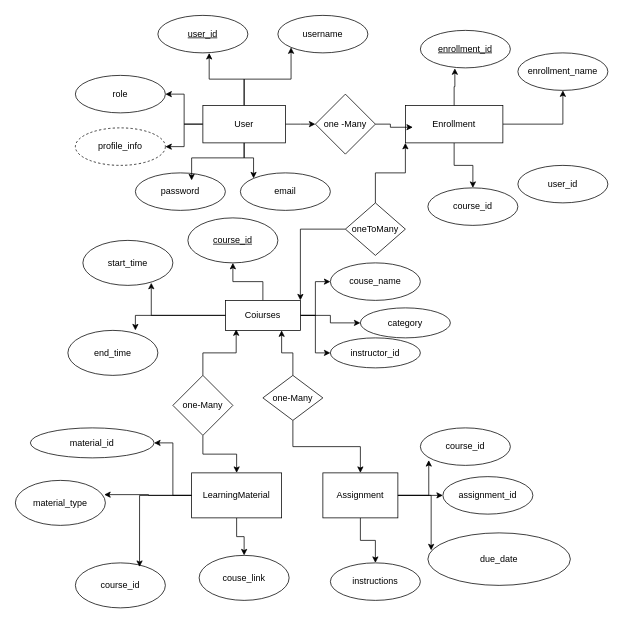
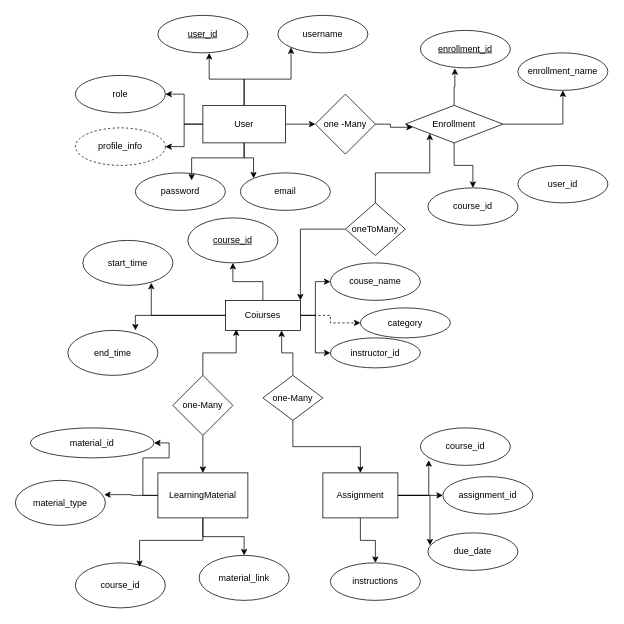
node "Enrollment": shape rectangle -> diamond
edge "Coiurses" -> "category": style solid -> dashed
node "LearningMaterial": moved (237, 495) -> (203, 495)
node "due_date": size 143x53 -> 90x38
node "couse_link": label "couse_link" -> "material_link"
